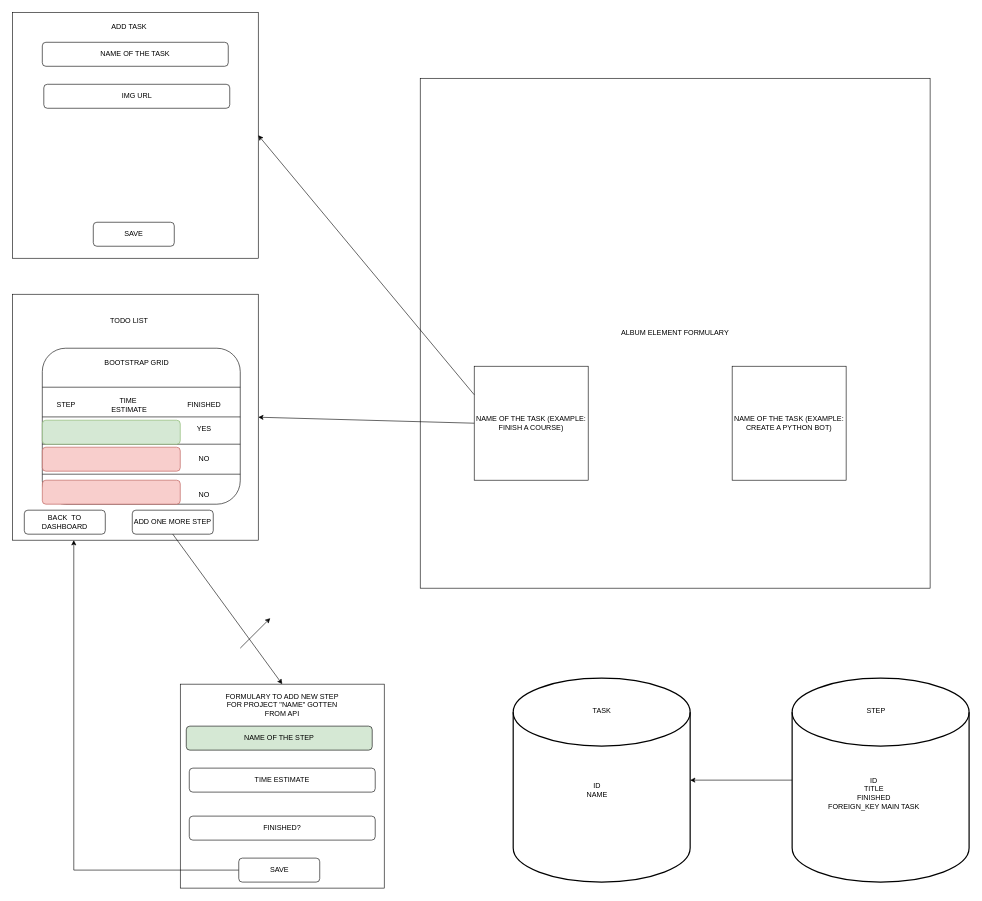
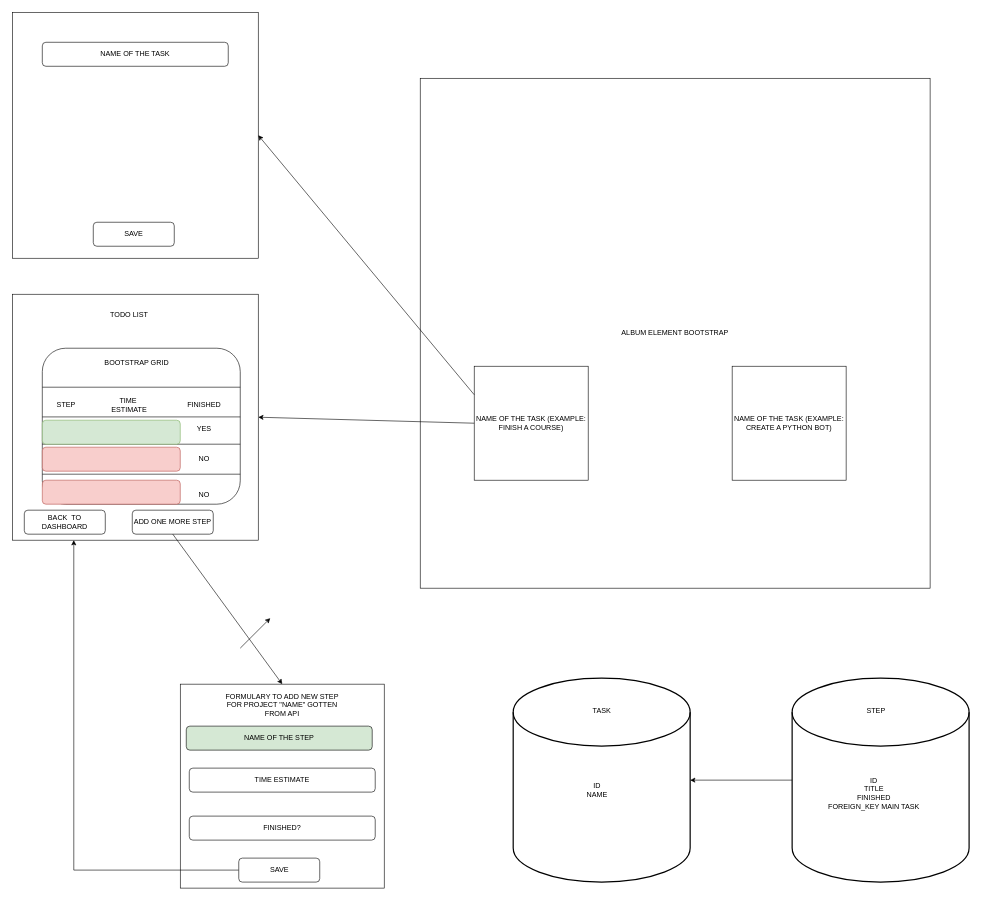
node "ADD TASK": removed
node "IMG URL": removed
node "TODO LIST": moved (129, 321) -> (129, 315)
node "ALBUM ELEMENT FORMULARY": label "ALBUM ELEMENT FORMULARY" -> "ALBUM ELEMENT BOOTSTRAP"
